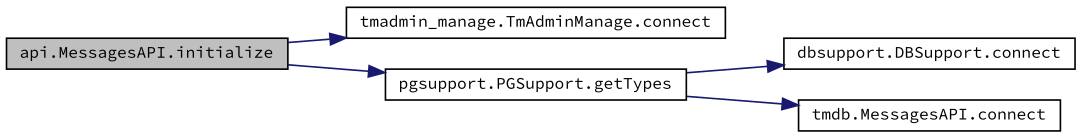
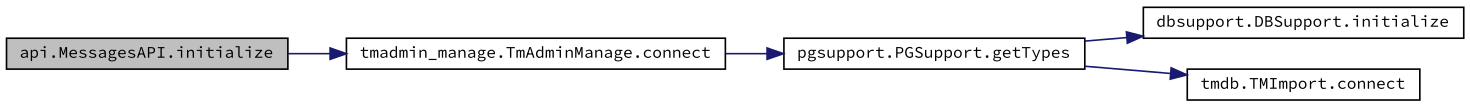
node "dbsupport.DBSupport.connect": label "dbsupport.DBSupport.connect" -> "dbsupport.DBSupport.initialize"
edge "api.MessagesAPI.initialize" -> "pgsupport.PGSupport.getTypes": now "tmadmin_manage.TmAdminManage.connect" -> "pgsupport.PGSupport.getTypes"
node "tmdb.MessagesAPI.connect": label "tmdb.MessagesAPI.connect" -> "tmdb.TMImport.connect"
